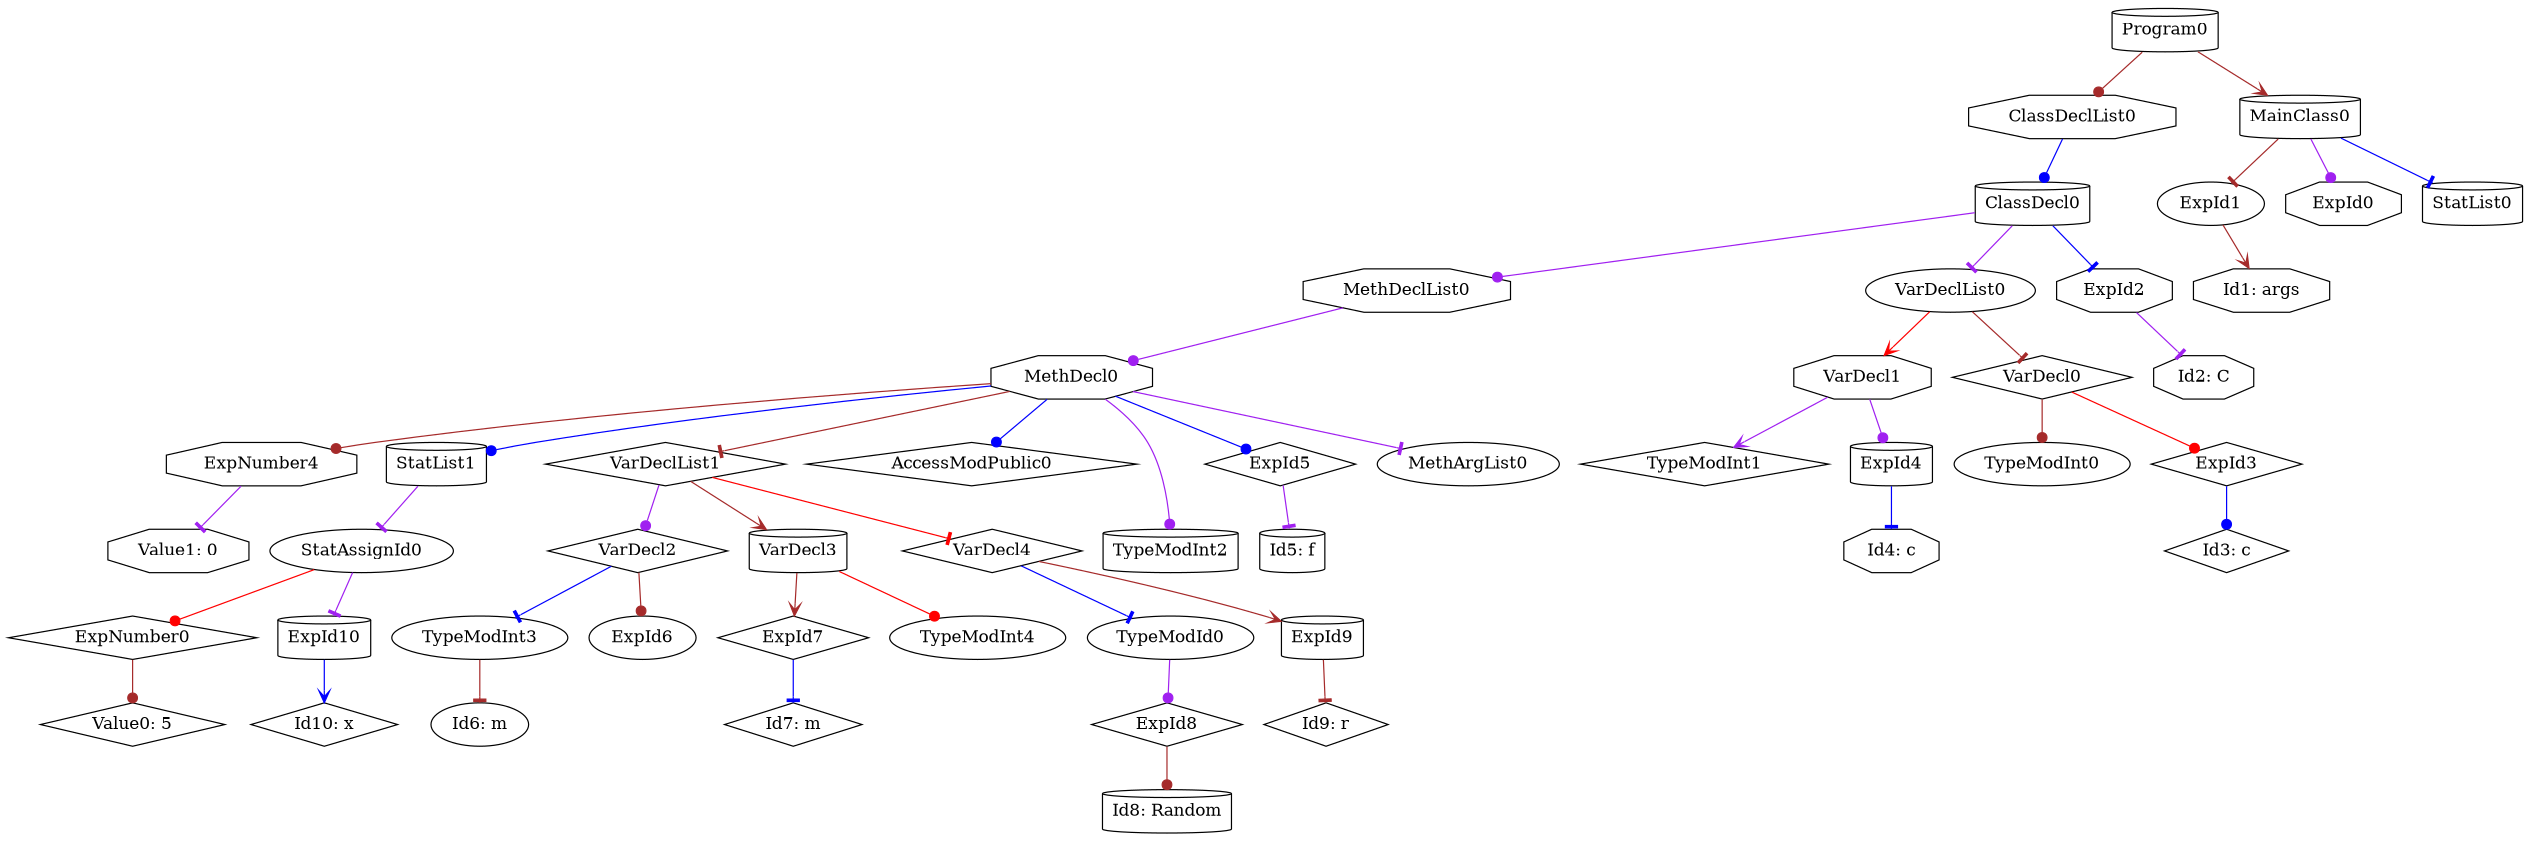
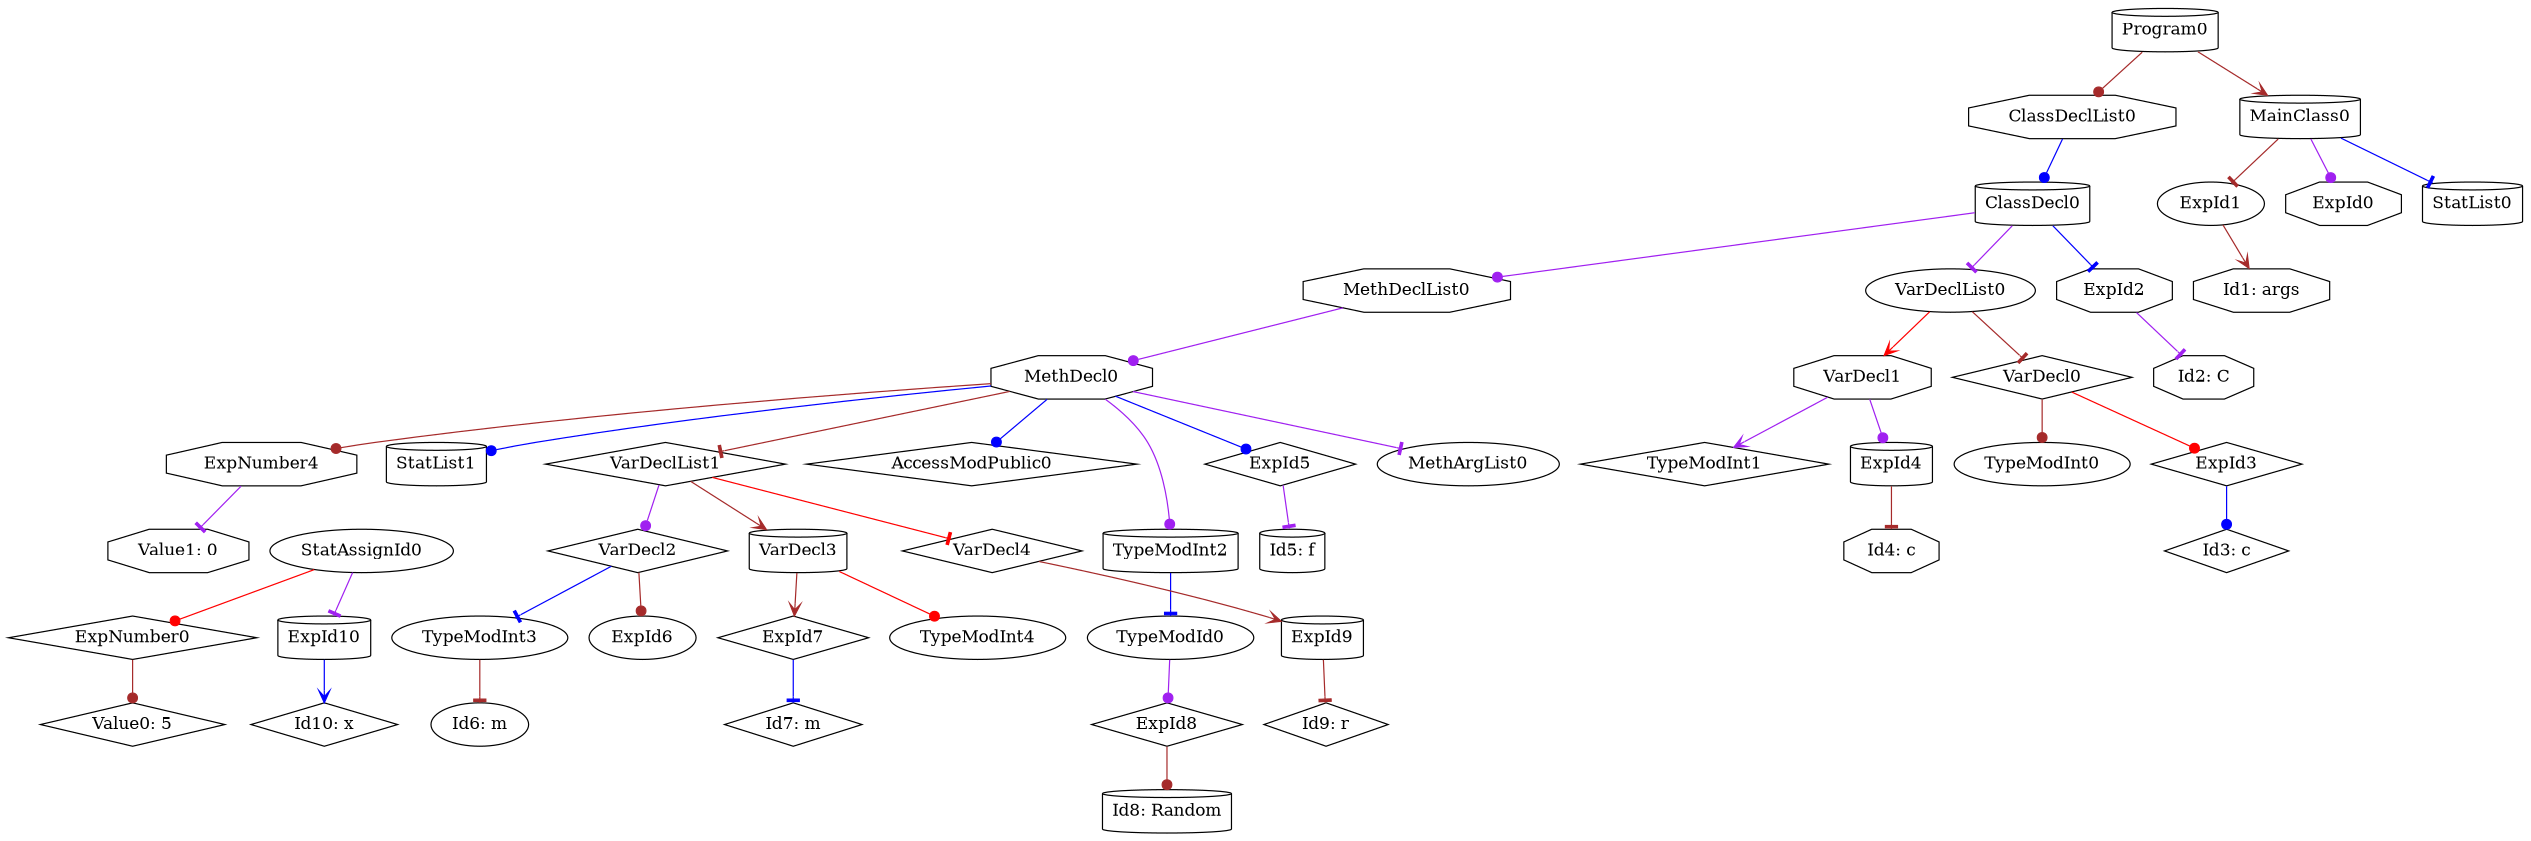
edge "StatList1" -> "StatAssignId0": removed
edge "ExpId4" -> "Id4: c": color blue -> brown
edge "VarDecl4" -> "TypeModId0": now "TypeModInt2" -> "TypeModId0"
